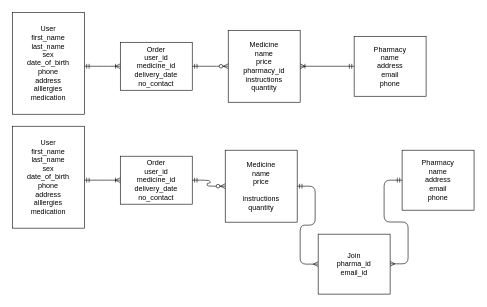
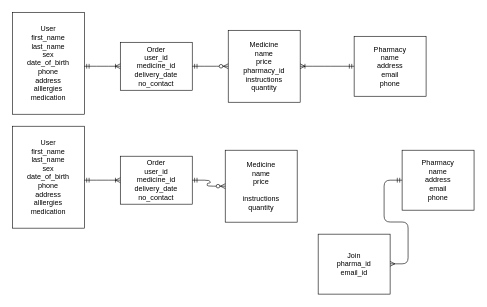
edge "Medicine name price instructions quantity" -- "Join pharma_id email_id": removed
